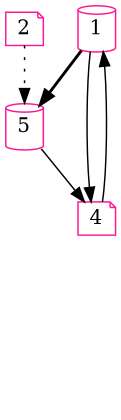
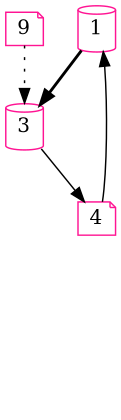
node "2": label "2" -> "9"
edge "1" -> "4": removed
node "5": label "5" -> "3"
